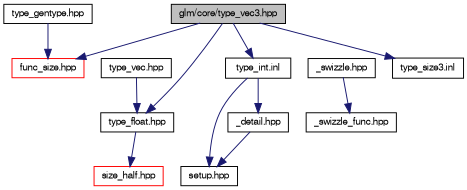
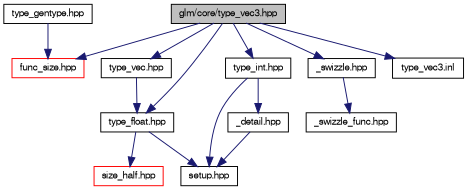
edge "glm/core/type_vec3.hpp" -> "type_vec.hpp": added
edge "glm/core/type_vec3.hpp" -> "_swizzle.hpp": added
node "type_int.inl": label "type_int.inl" -> "type_int.hpp"
node "type_size3.inl": label "type_size3.inl" -> "type_vec3.inl"
edge "type_float.hpp" -> "setup.hpp": added
